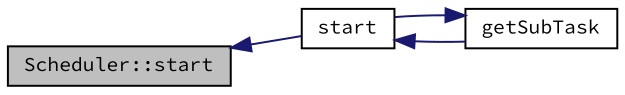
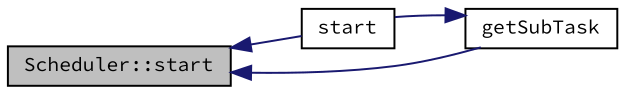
edge "getSubTask" -> "start": now "getSubTask" -> "Scheduler::start"
